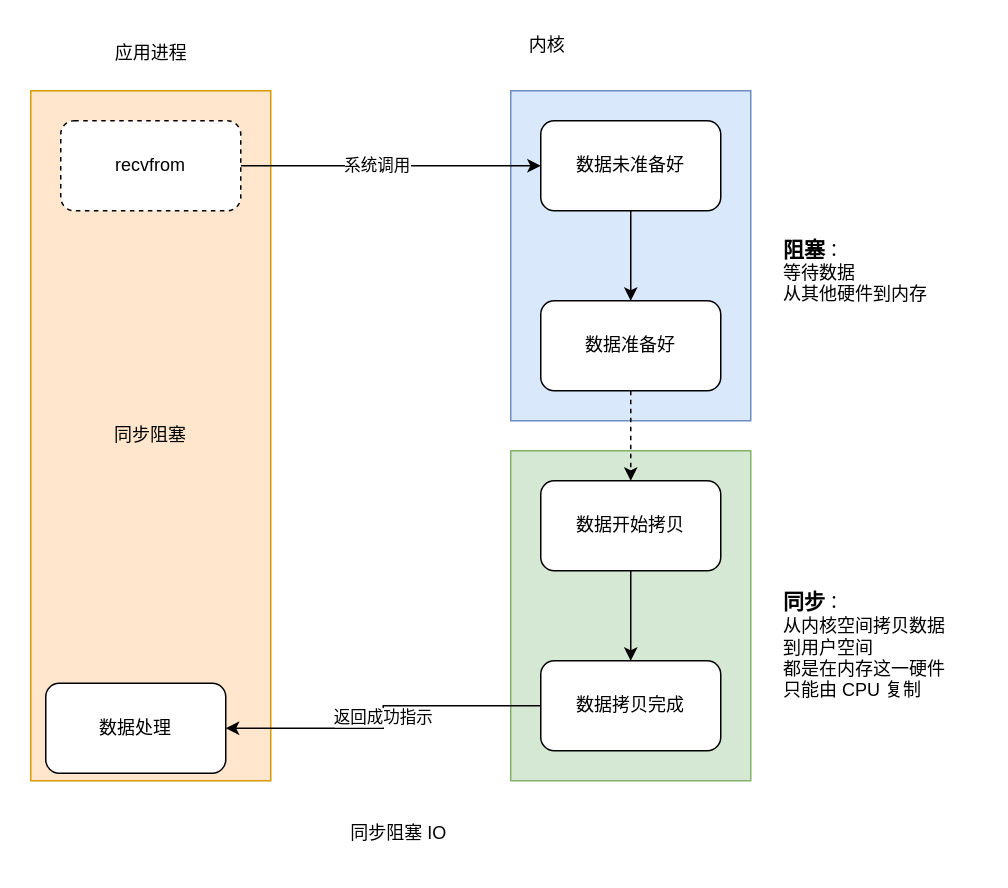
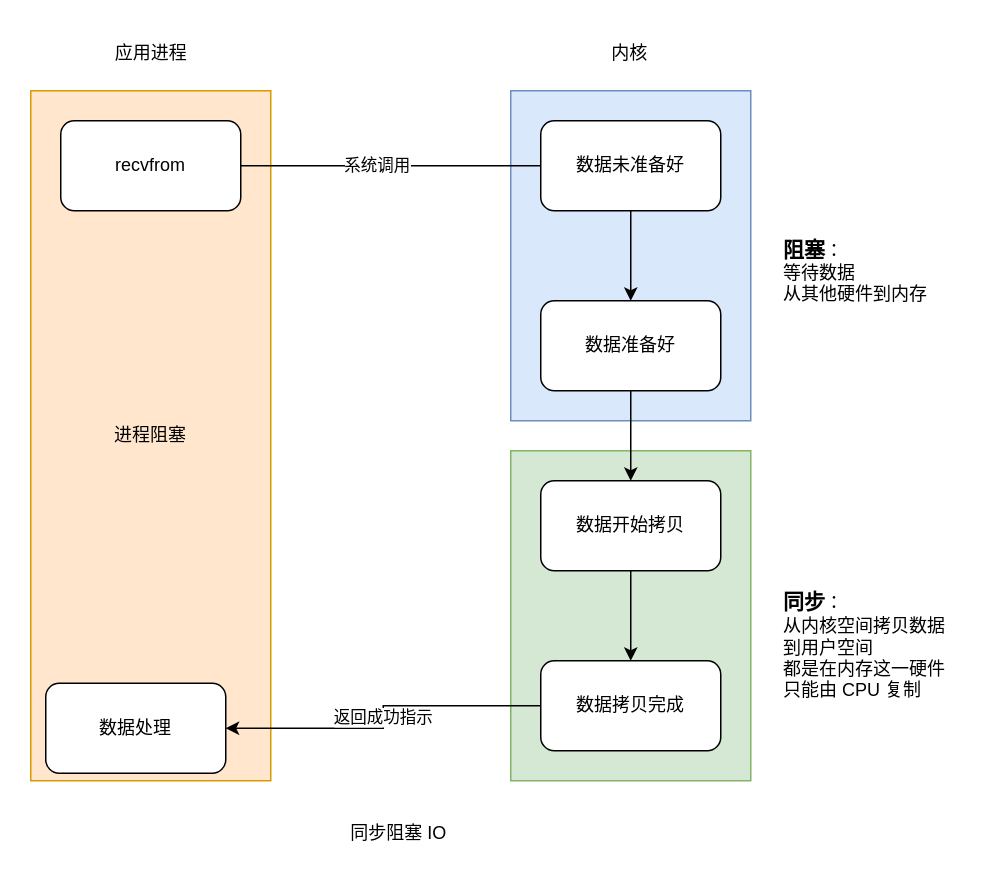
node "内核": moved (547, 46) -> (629, 53)
node "recvfrom": style dashed -> solid
edge "recvfrom" -> "数据未准备好": arrowhead classic -> none
edge "数据准备好" -> "数据开始拷贝": style dashed -> solid
node "同步阻塞": label "同步阻塞" -> "进程阻塞"
